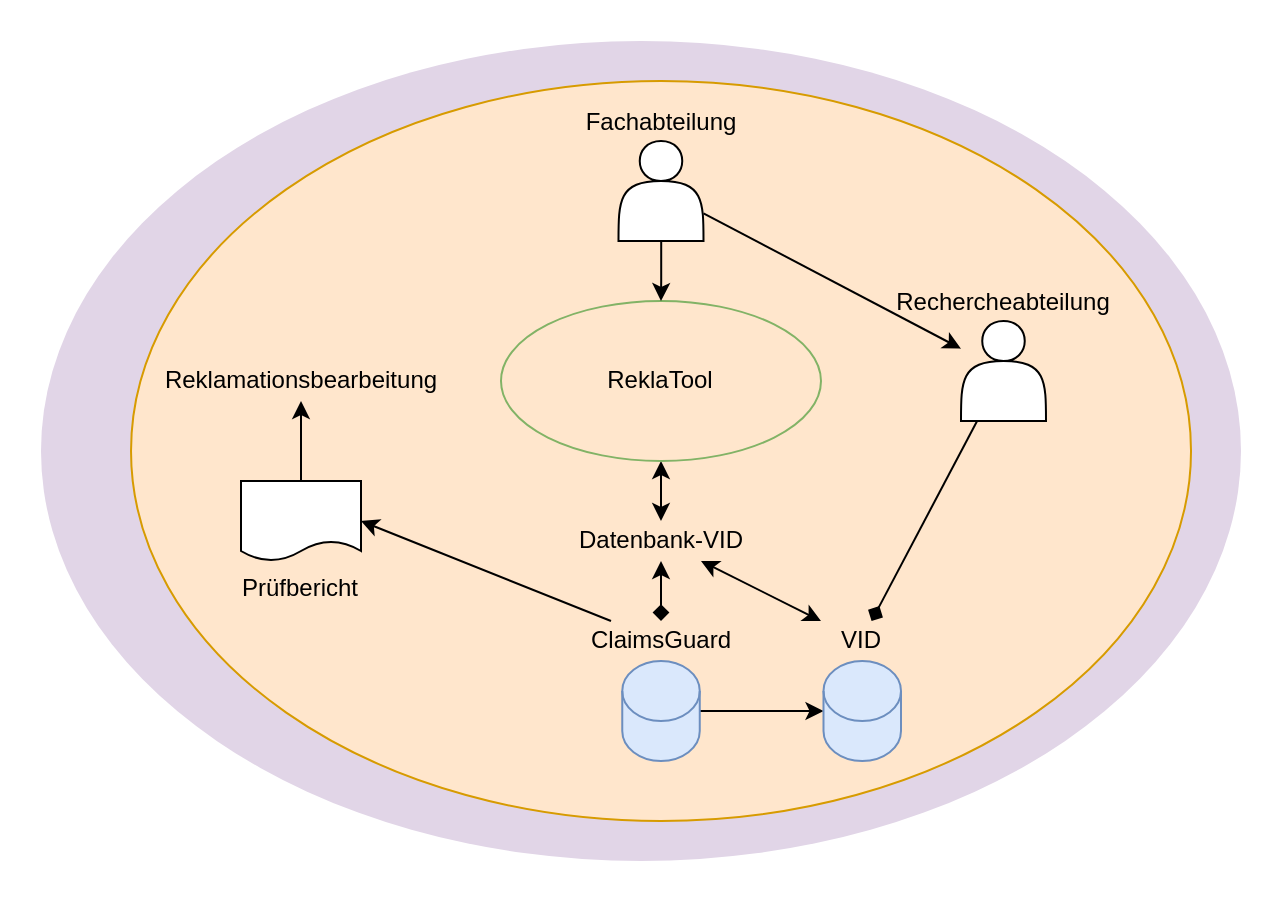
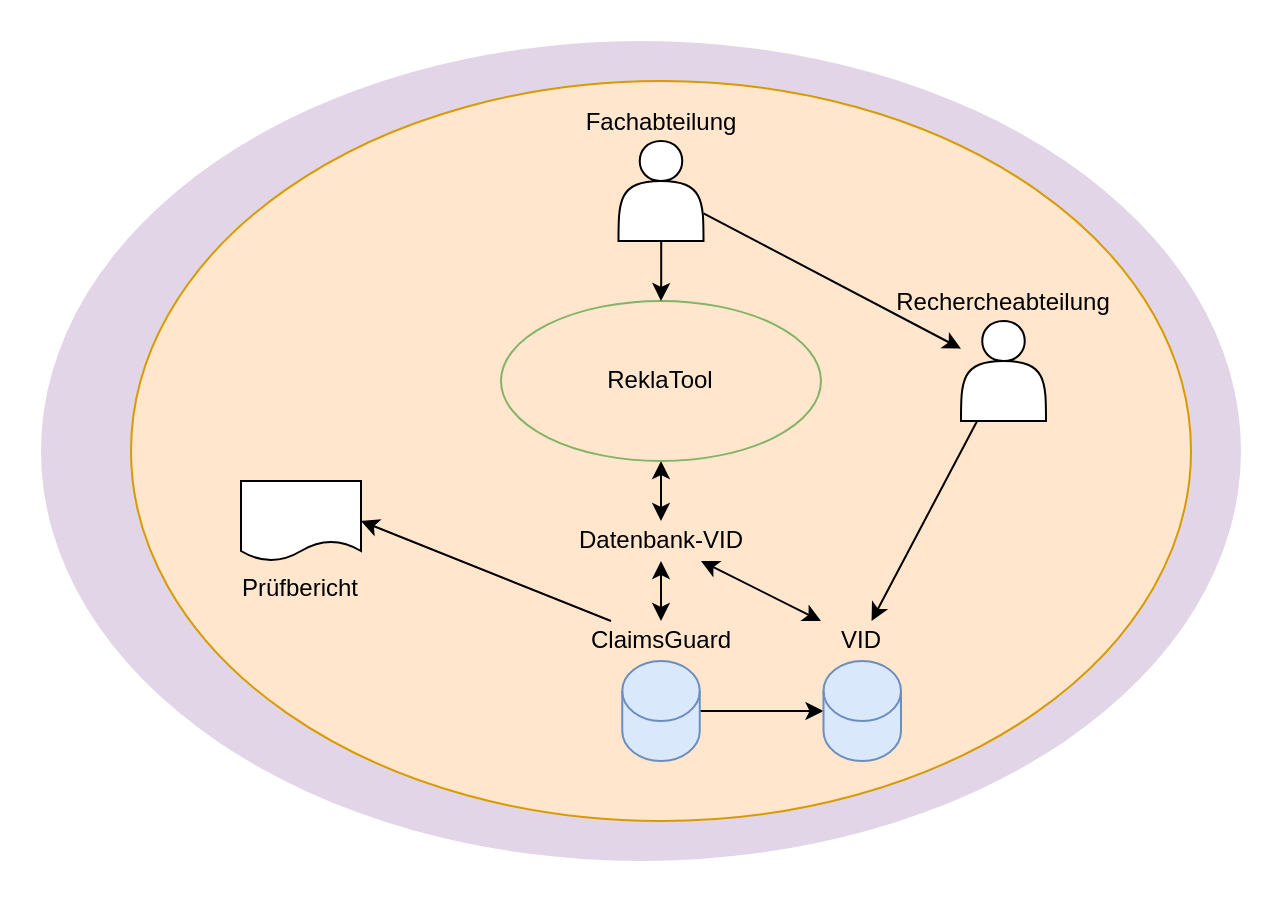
node "Reklamationsbearbeitung": removed
edge "Prüfbericht" -> "Reklamationsbearbeitung": removed
edge "Datenbank-VID" -- "ClaimsGuard": arrowhead diamond -> classic
edge "Rechercheabteilung" -> "VID": arrowhead diamond -> classic
